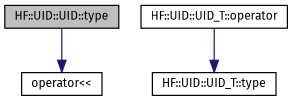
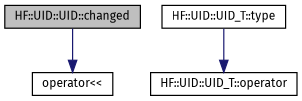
node "HF::UID::UID::type": label "HF::UID::UID::type" -> "HF::UID::UID::changed"
edge "HF::UID::UID_T::operator" -> "HF::UID::UID_T::type": reversed
